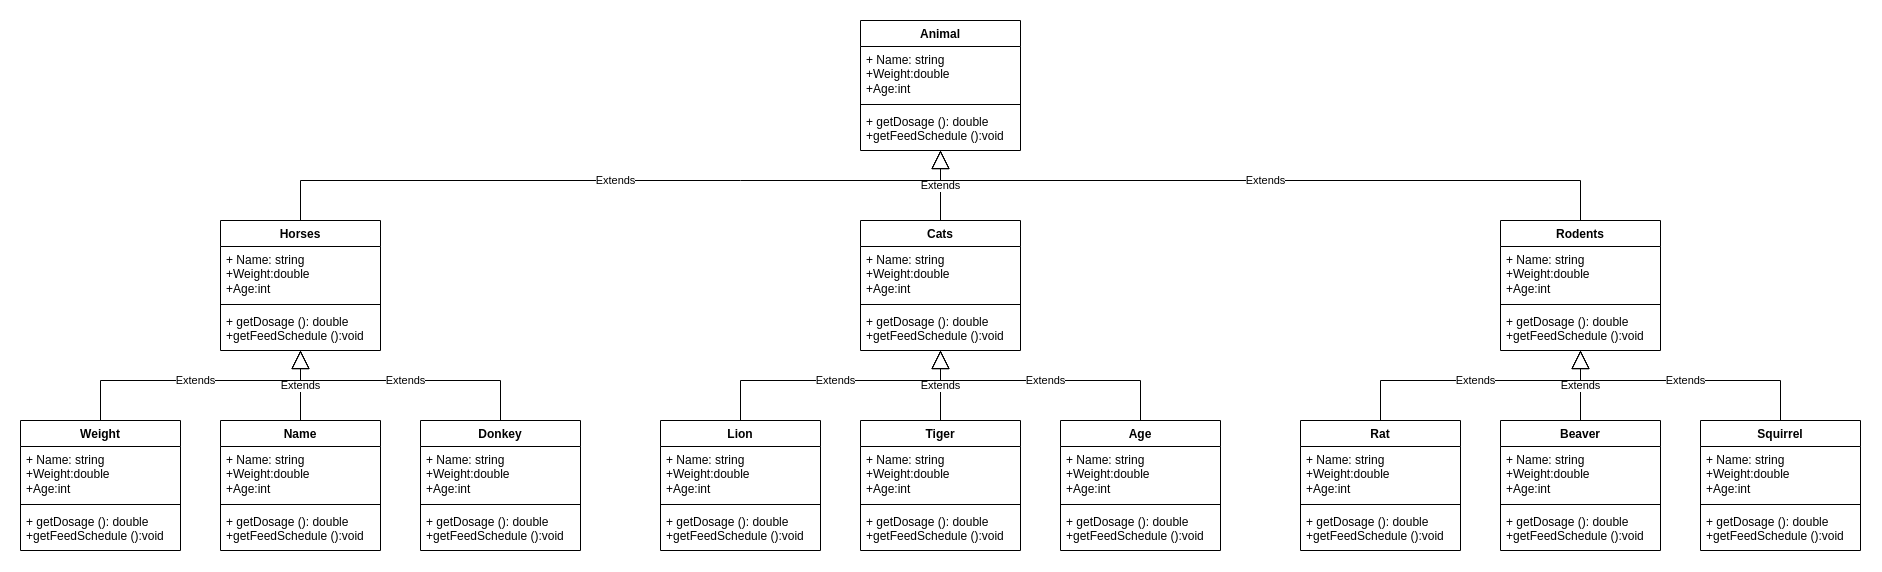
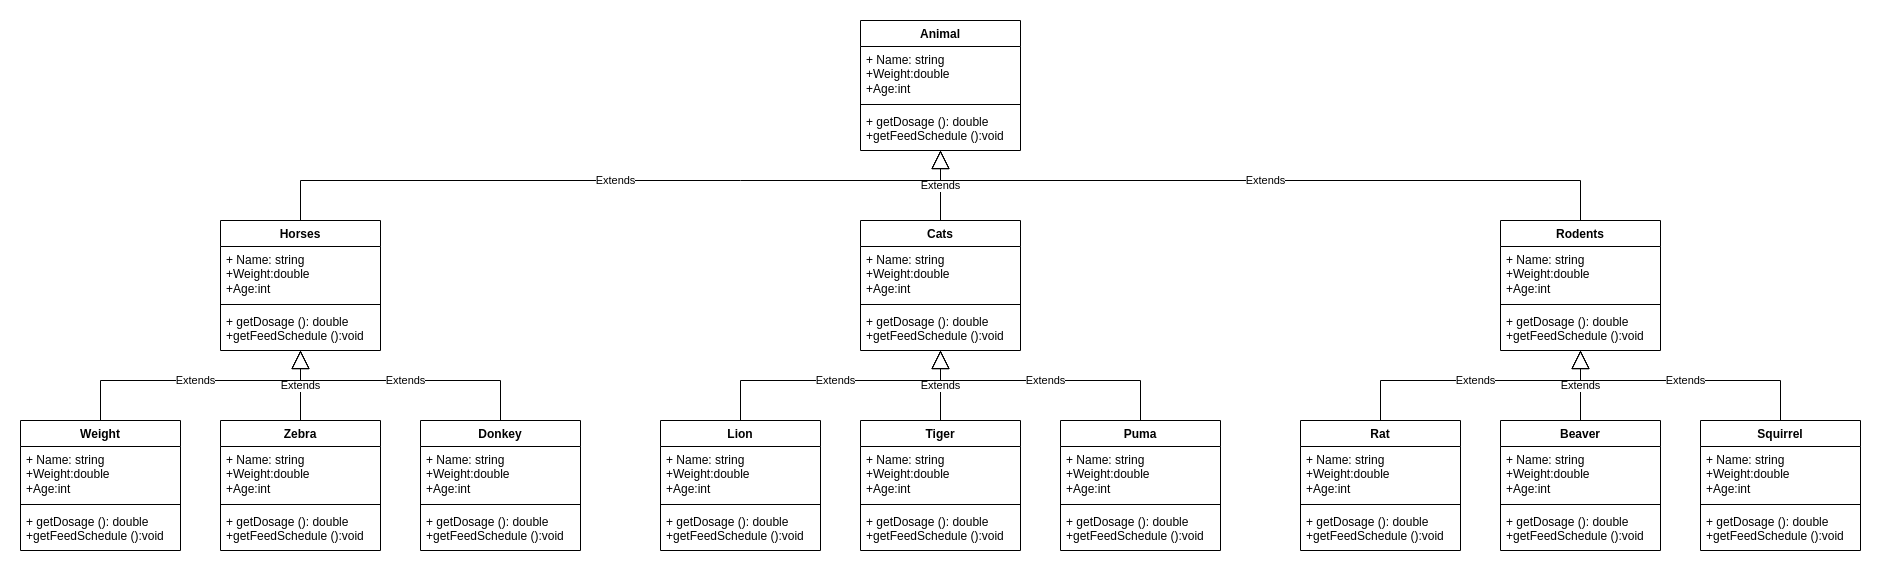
node "Name": label "Name" -> "Zebra"
node "Age": label "Age" -> "Puma"
